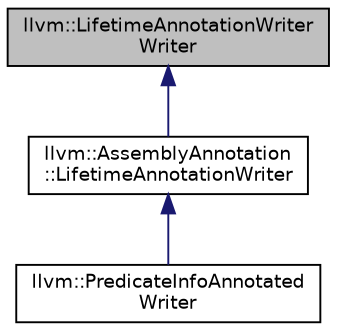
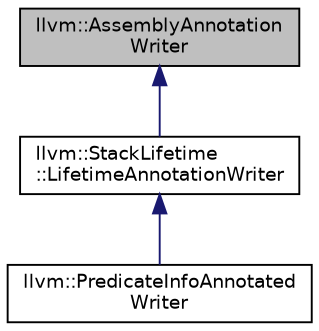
node "llvm::LifetimeAnnotationWriter Writer": label "llvm::LifetimeAnnotationWriter Writer" -> "llvm::AssemblyAnnotation Writer"
node "llvm::AssemblyAnnotation ::LifetimeAnnotationWriter": label "llvm::AssemblyAnnotation ::LifetimeAnnotationWriter" -> "llvm::StackLifetime ::LifetimeAnnotationWriter"
